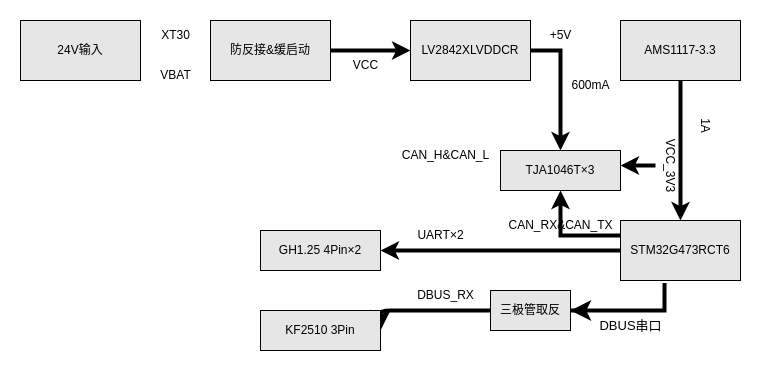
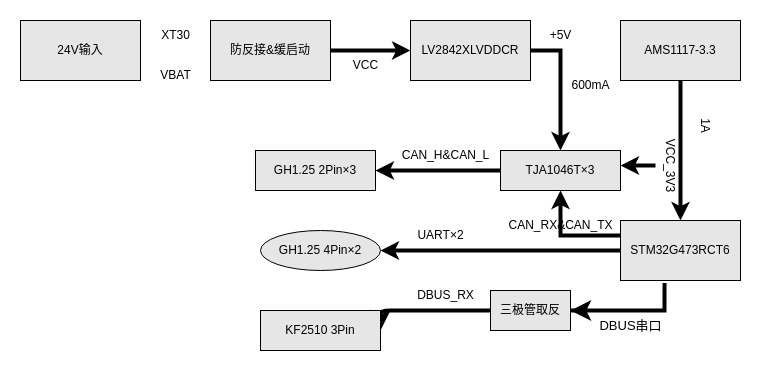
node "GH1.25 2Pin×3": added
edge "TJA1046T×3" -> "GH1.25 2Pin×3": added
node "GH1.25 4Pin×2": shape rectangle -> ellipse
